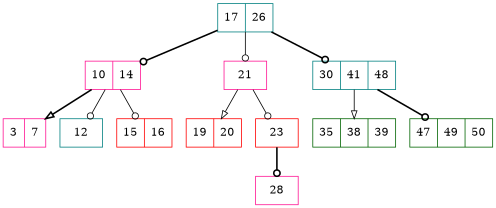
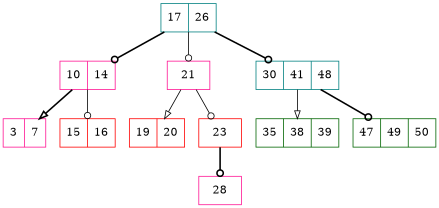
node "12": removed
